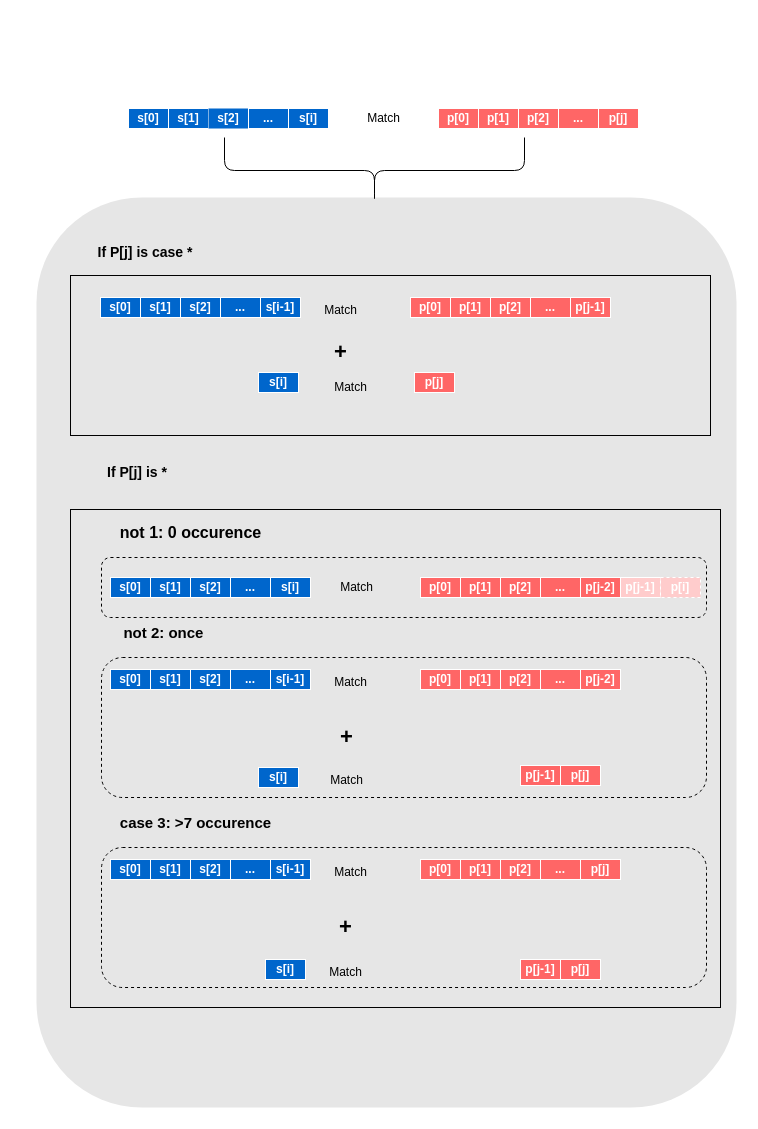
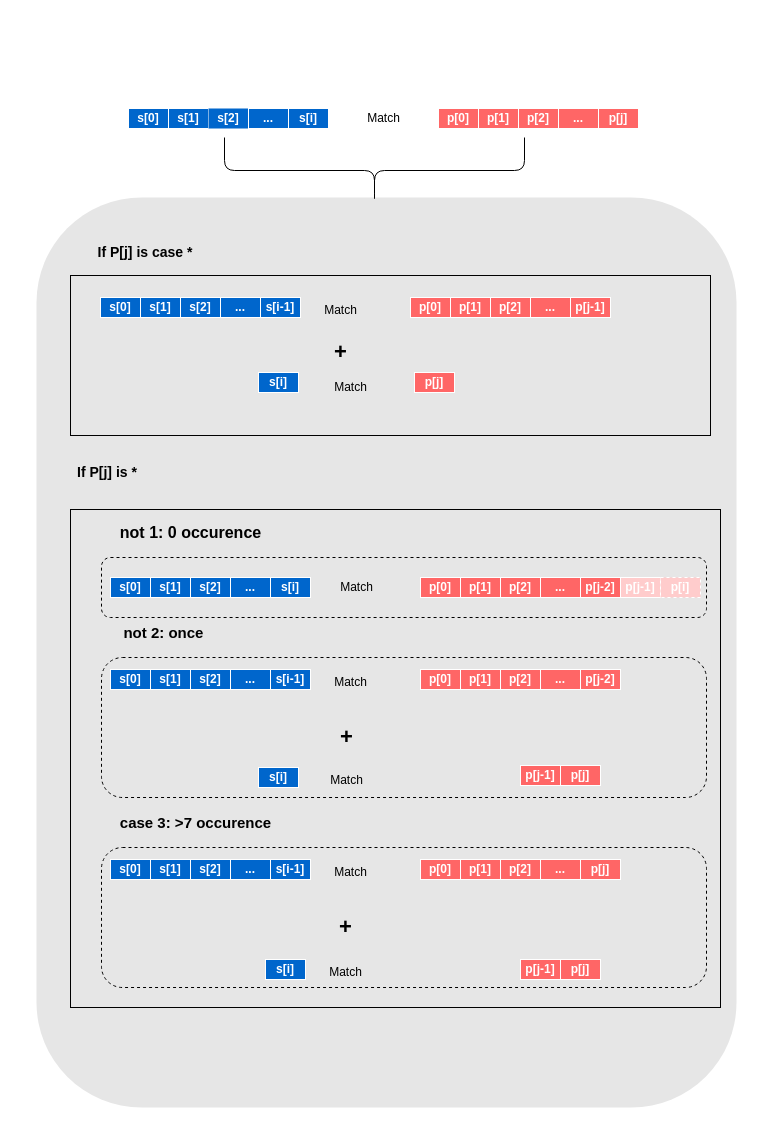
node "If P[j] is *": moved (231, 473) -> (201, 473)
